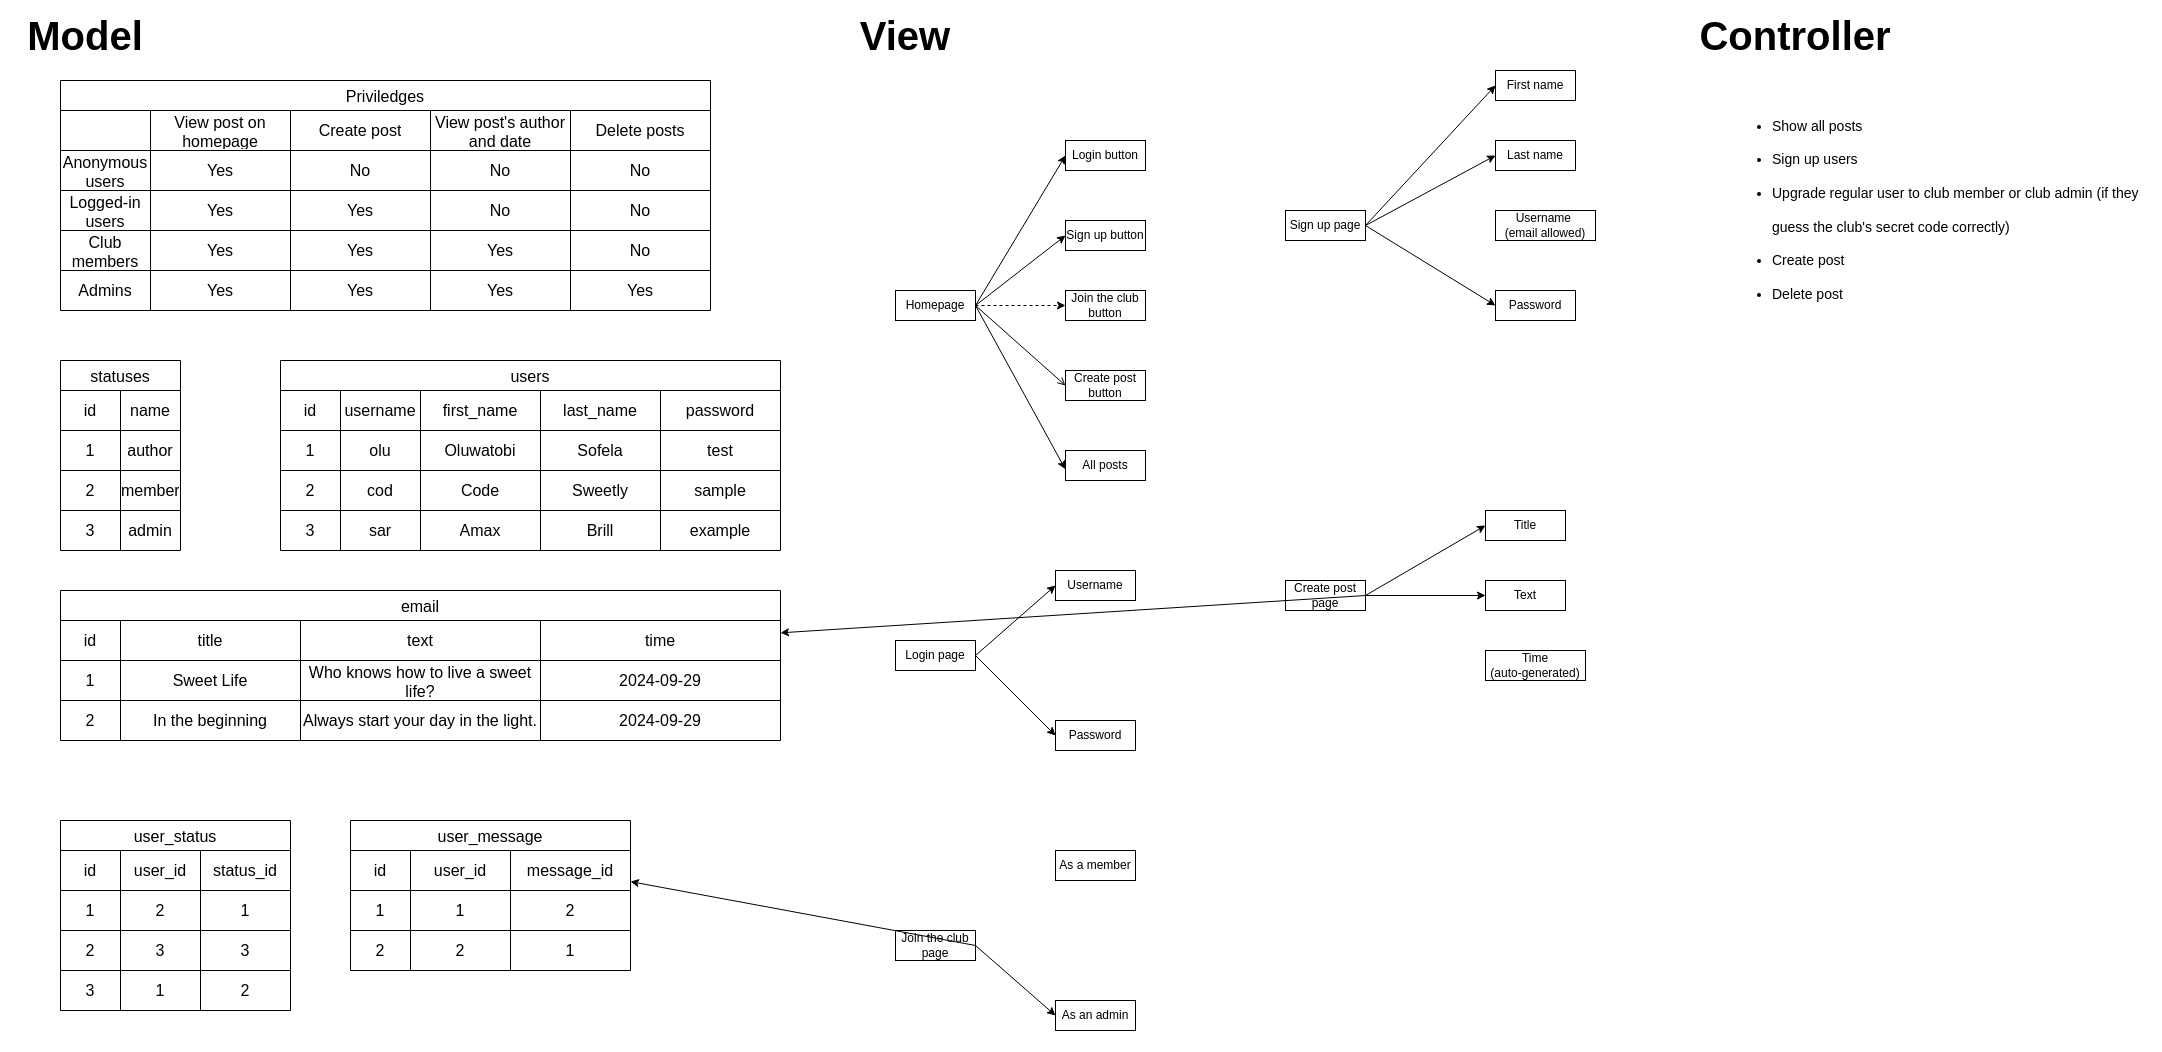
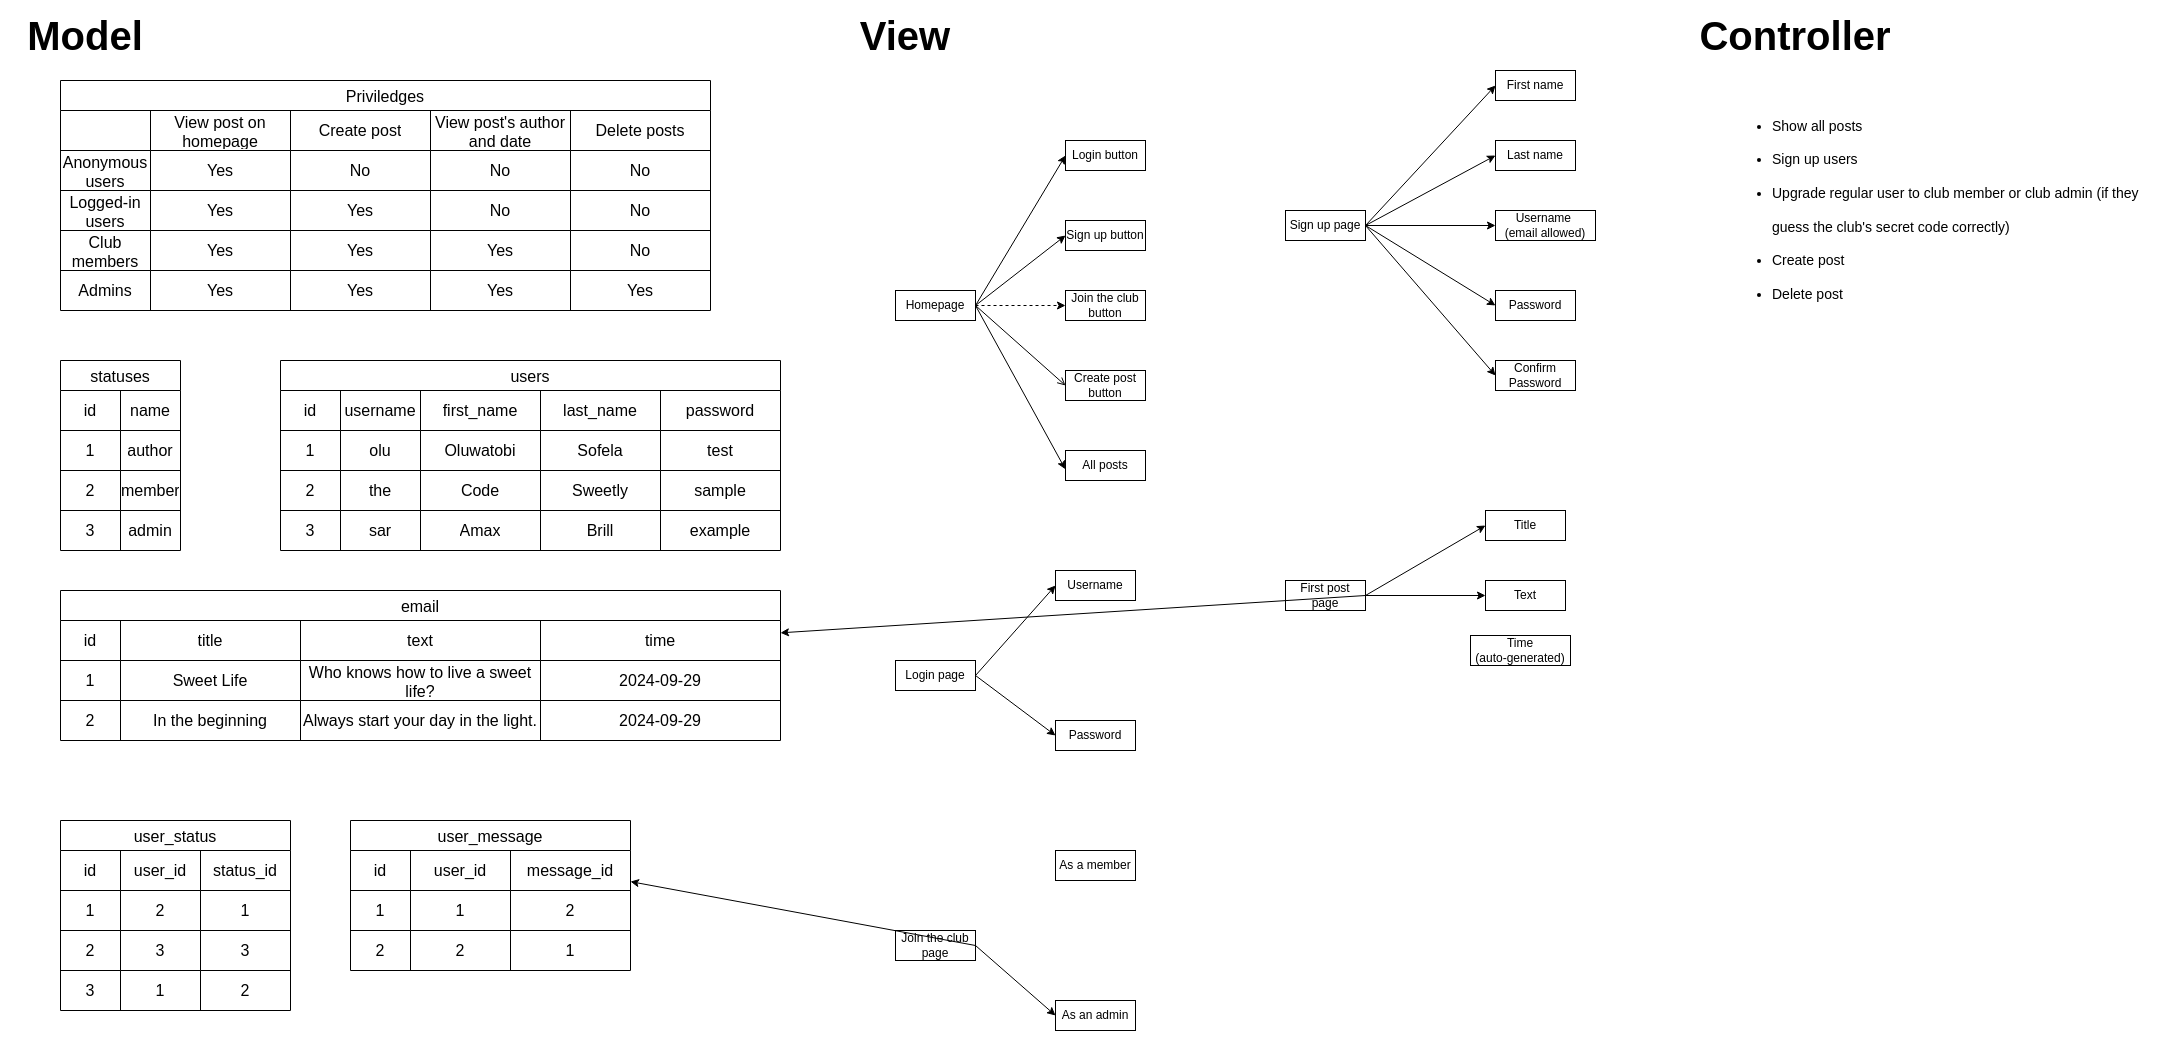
edge "Sign up page" -> "Username (email allowed)": added
edge "Sign up page" -> "Confirm Password": added
node "Confirm Password": added
node "cod": label "cod" -> "the"
node "Create post page": label "Create post page" -> "First post page"
node "Login page": moved (936, 656) -> (936, 676)
node "Time (auto-generated)": moved (1536, 666) -> (1521, 651)
